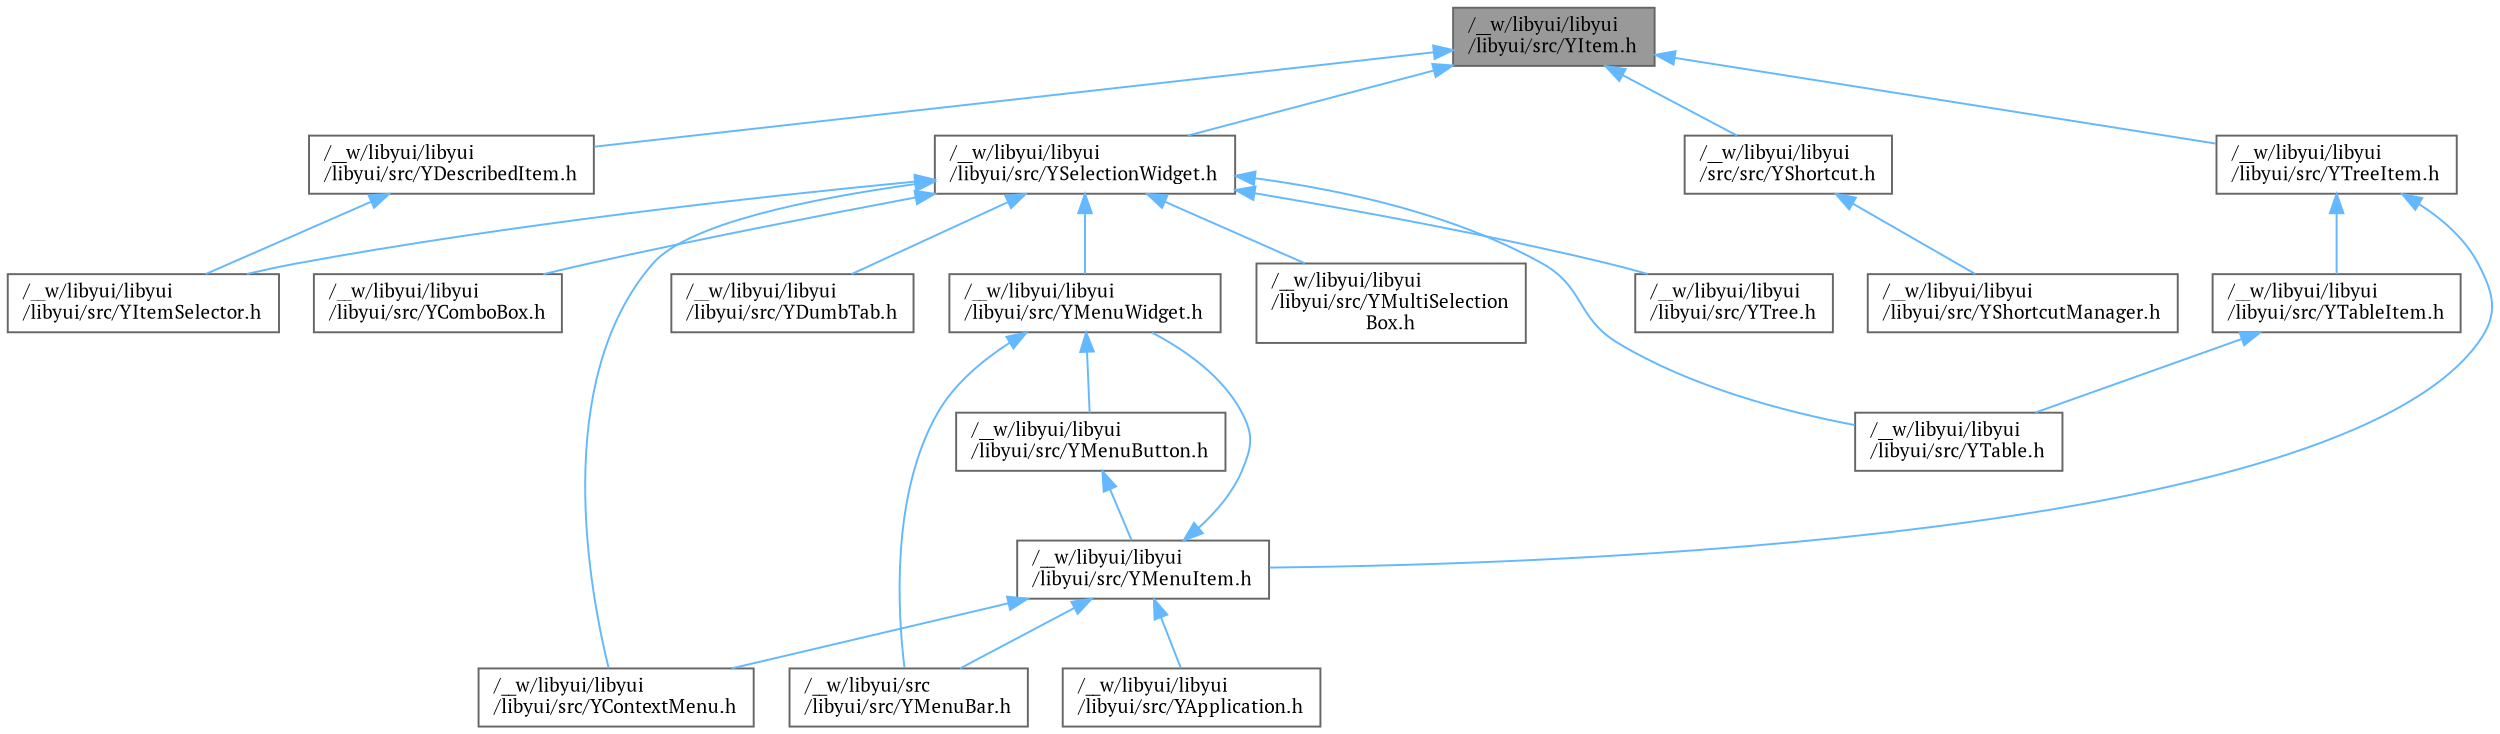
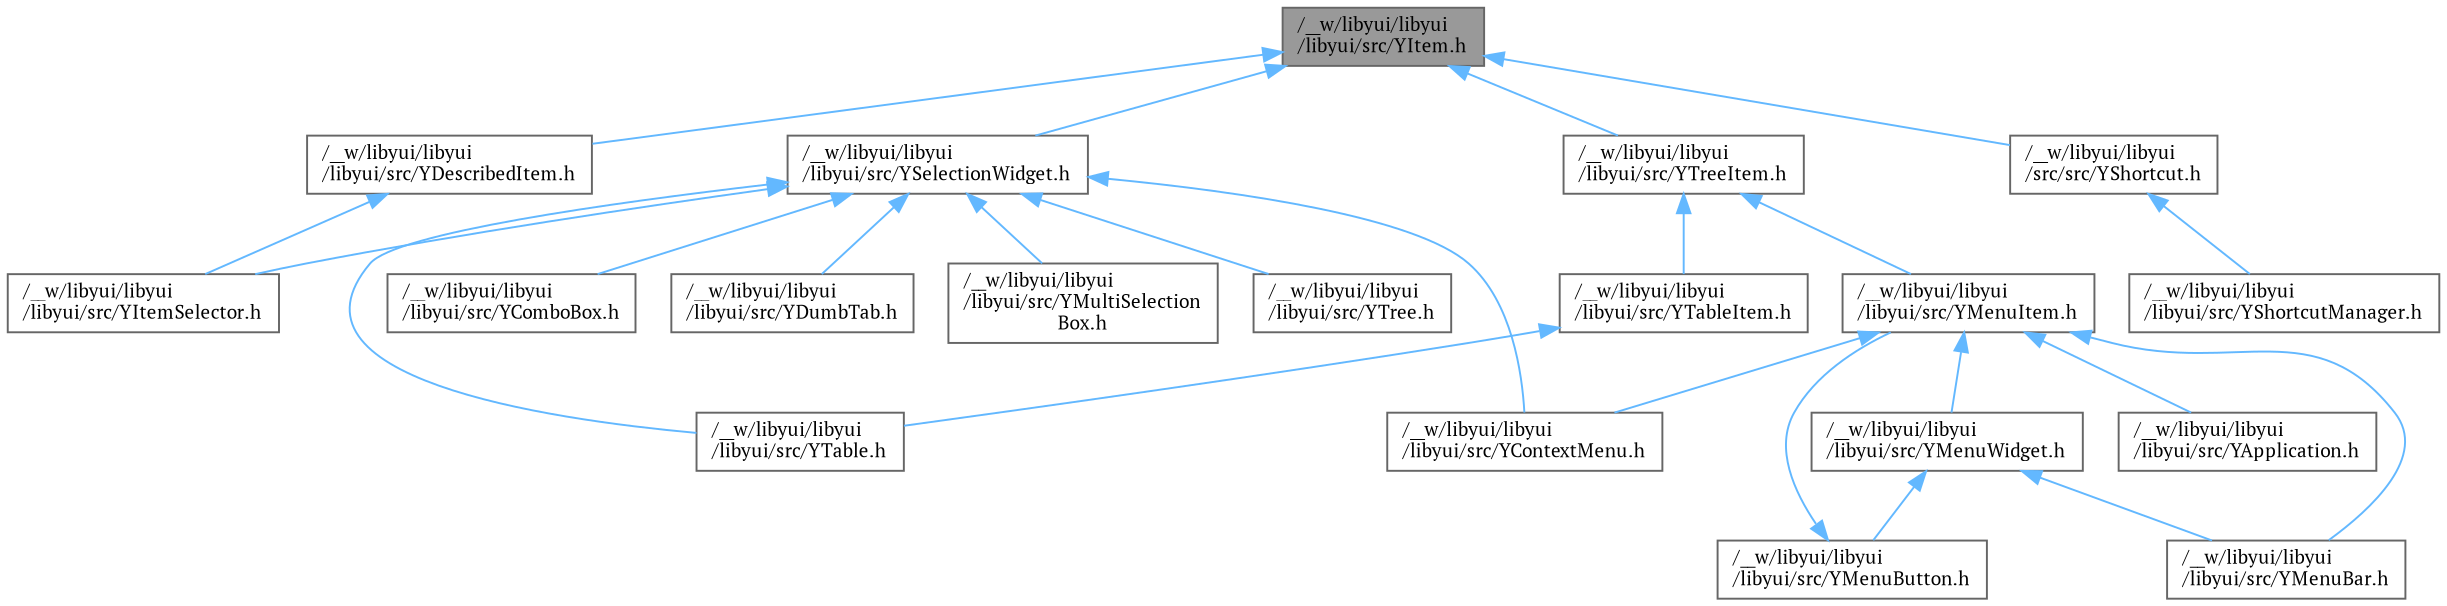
edge "/__w/libyui/libyui /libyui/src/YMenuWidget.h" -> "/__w/libyui/libyui /libyui/src/YSelectionWidget.h": removed
node "/__w/libyui/src /libyui/src/YMenuBar.h": label "/__w/libyui/src /libyui/src/YMenuBar.h" -> "/__w/libyui/libyui /libyui/src/YMenuBar.h"
